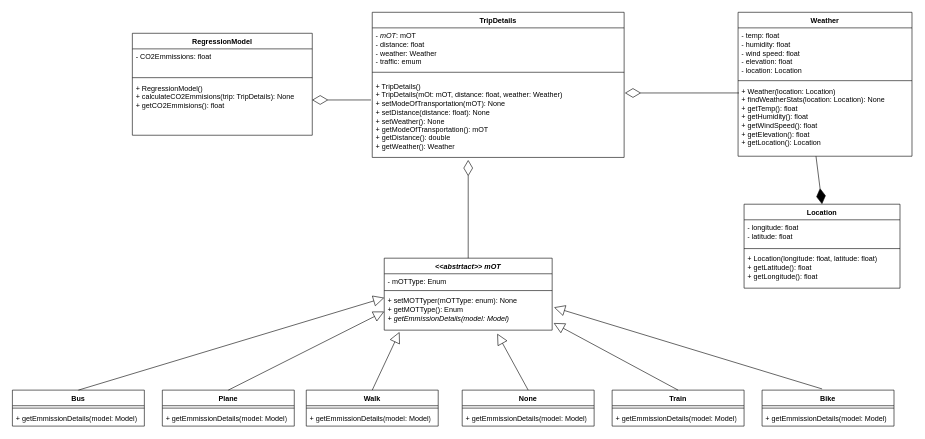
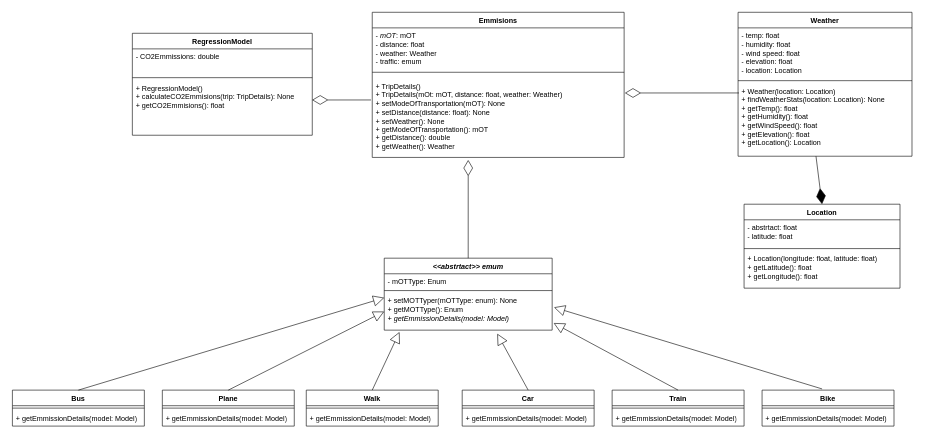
node "TripDetails": label "TripDetails" -> "Emmisions"
node "- CO2Emmissions: float": label "- CO2Emmissions: float" -> "- CO2Emmissions: double"
node "- longitude: float - latitude: float": label "- longitude: float - latitude: float" -> "- abstrtact: float - latitude: float"
node "<<abstrtact>> mOT": label "<<abstrtact>> mOT" -> "<<abstrtact>> emum"
node "None": label "None" -> "Car"
